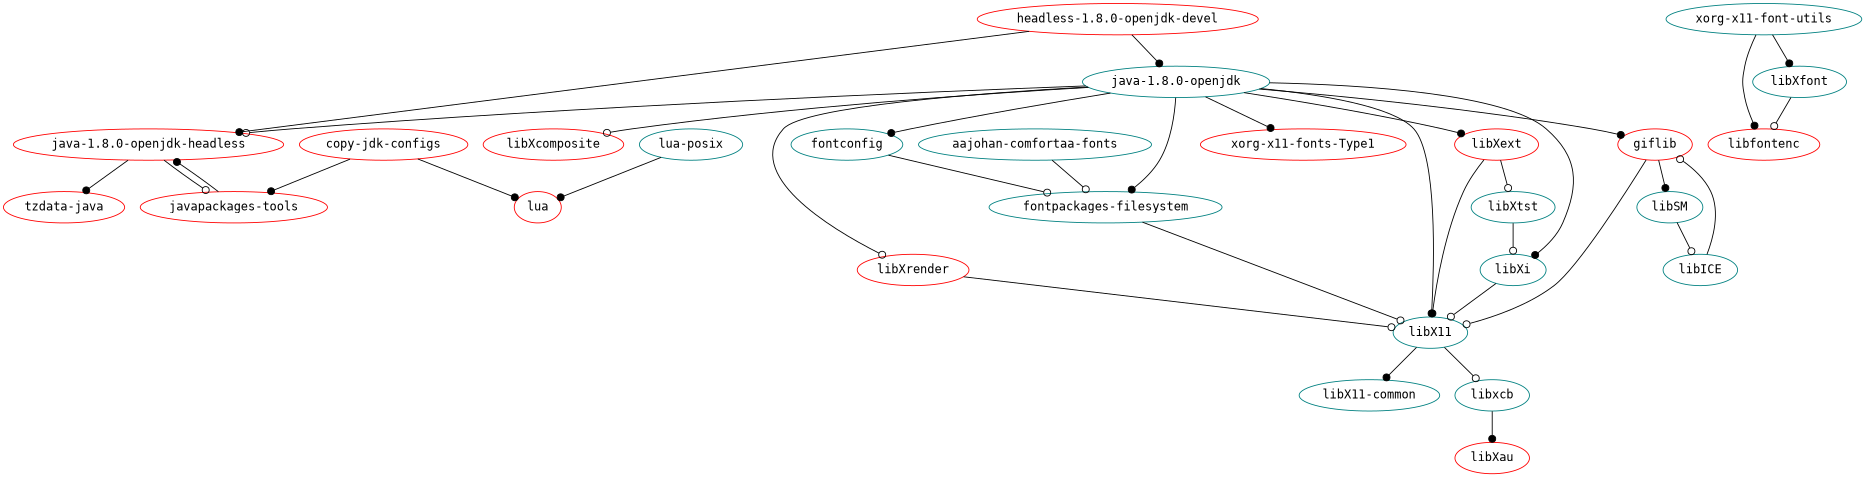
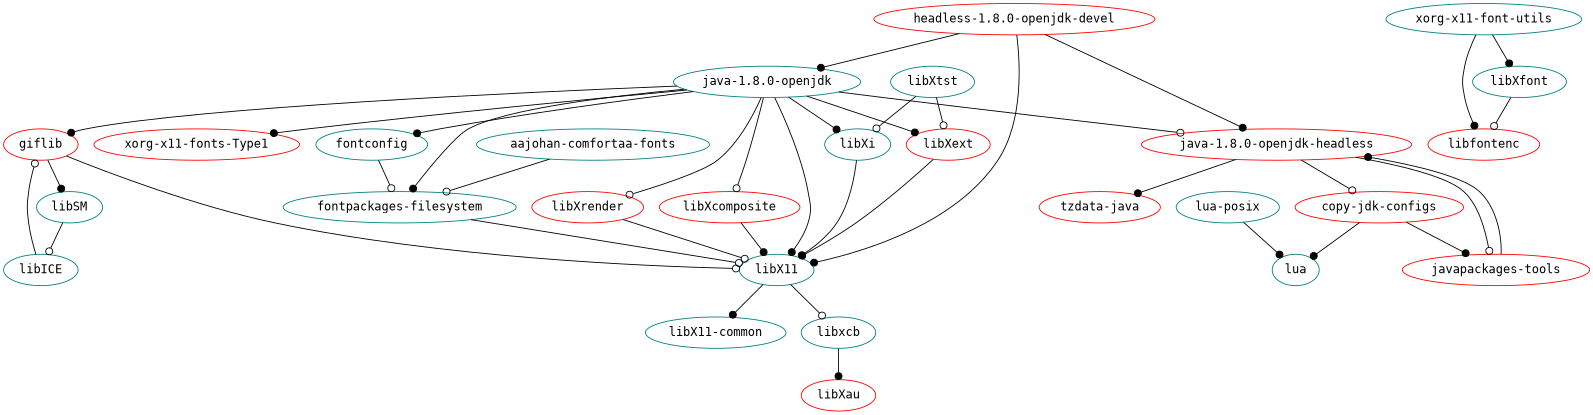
edge "libXext" -> "libXtst": reversed
edge "java-1.8.0-openjdk-headless" -> "copy-jdk-configs": added
edge "headless-1.8.0-openjdk-devel" -> "libX11": added
node "lua": color red -> teal
edge "libXcomposite" -> "libX11": added
